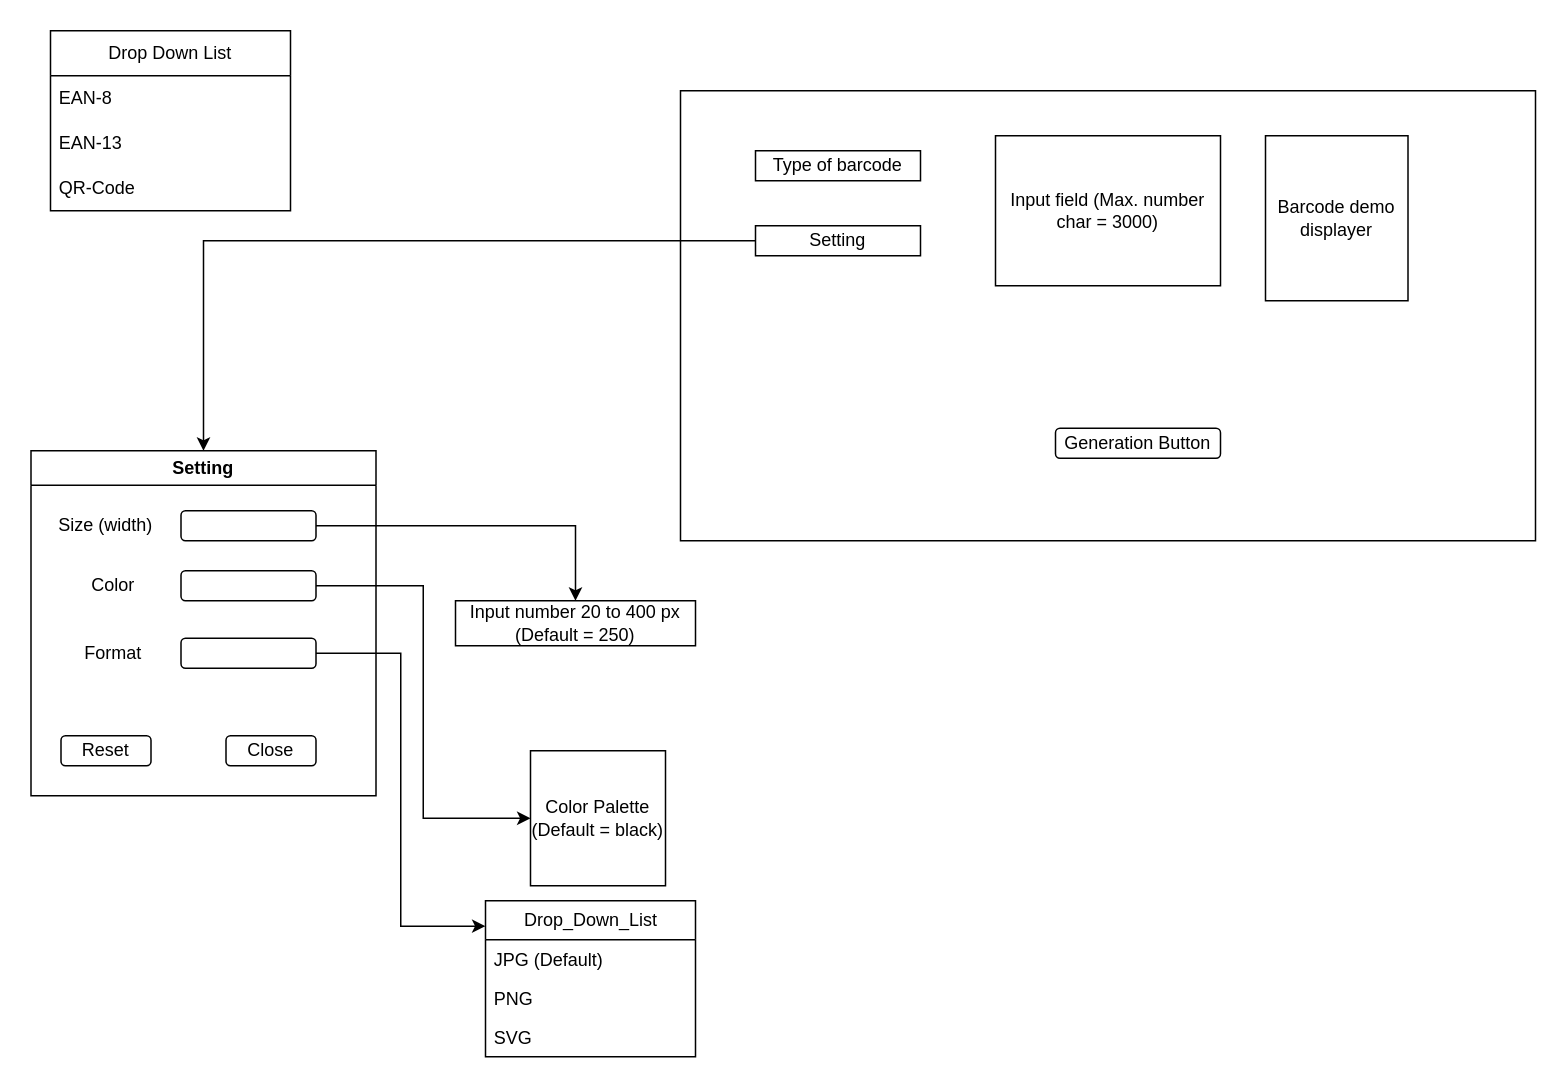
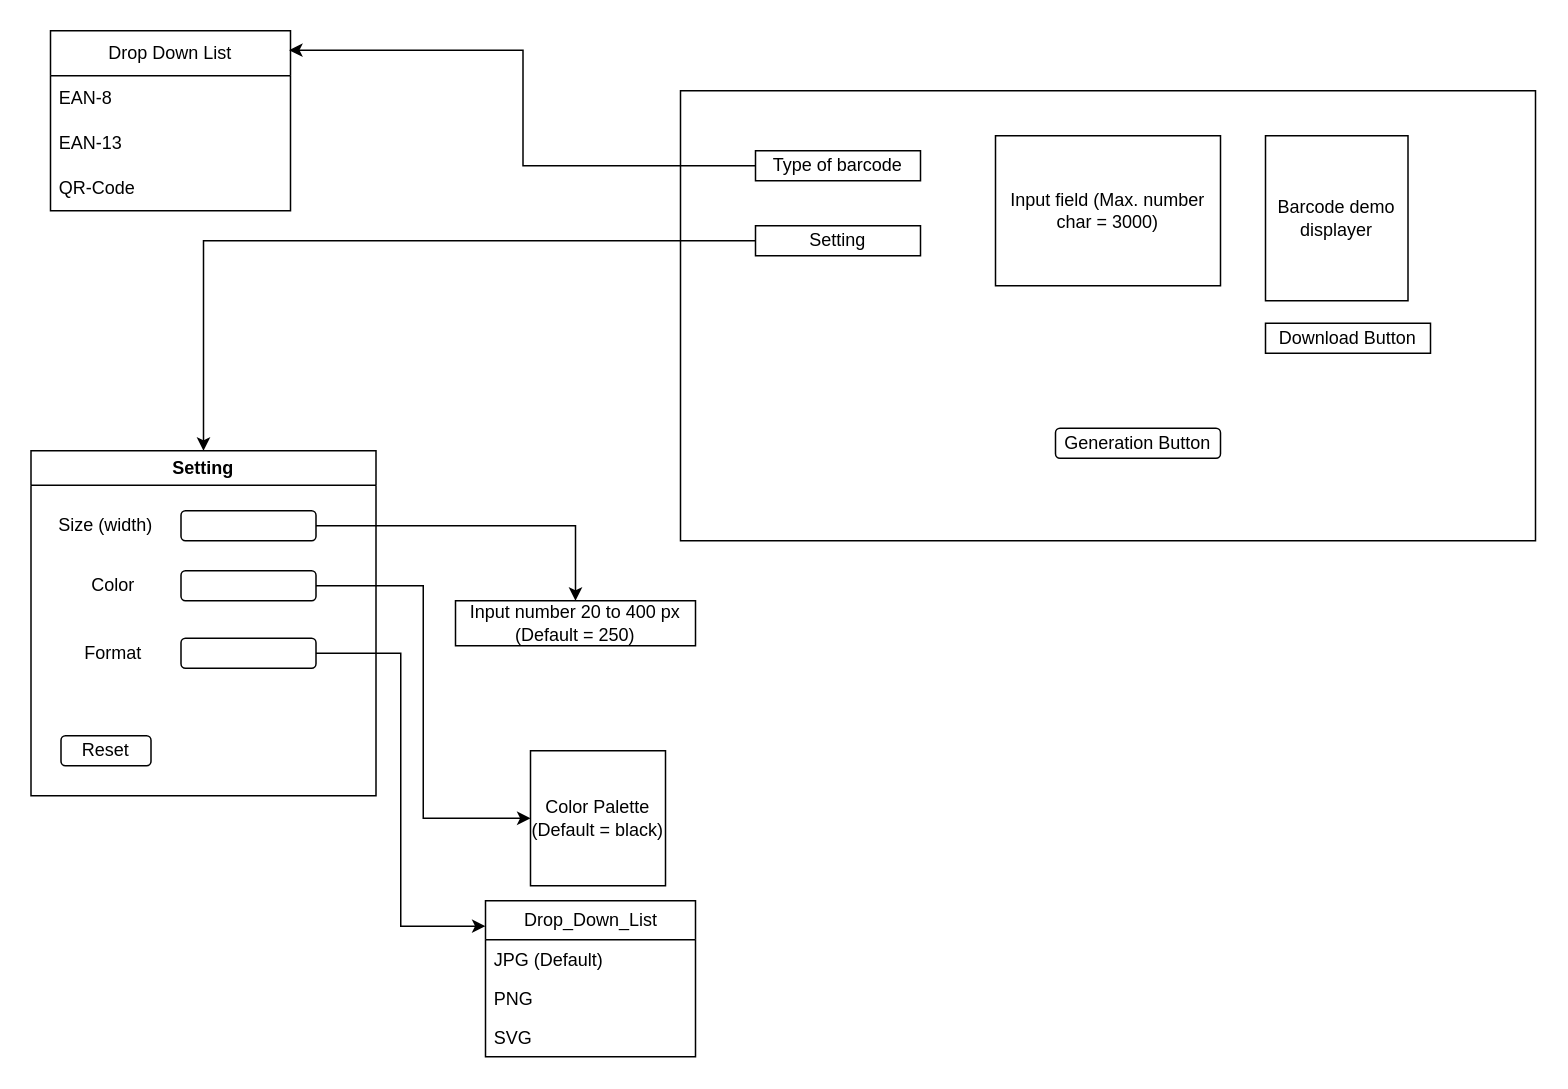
edge "Type of barcode" -> "Drop Down List": added
node "Download Button": added
node "Close": removed
